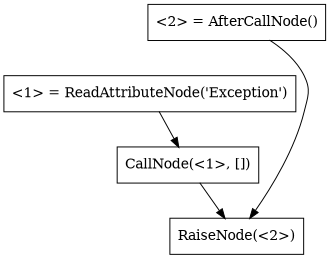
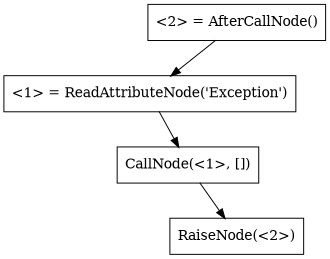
edge "<2> = AfterCallNode()" -> "RaiseNode(<2>)": now "<2> = AfterCallNode()" -> "<1> = ReadAttributeNode('Exception')"
